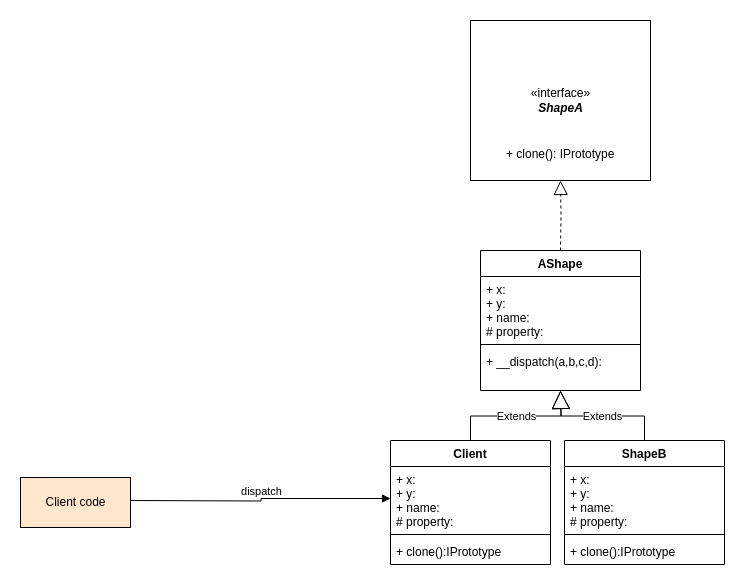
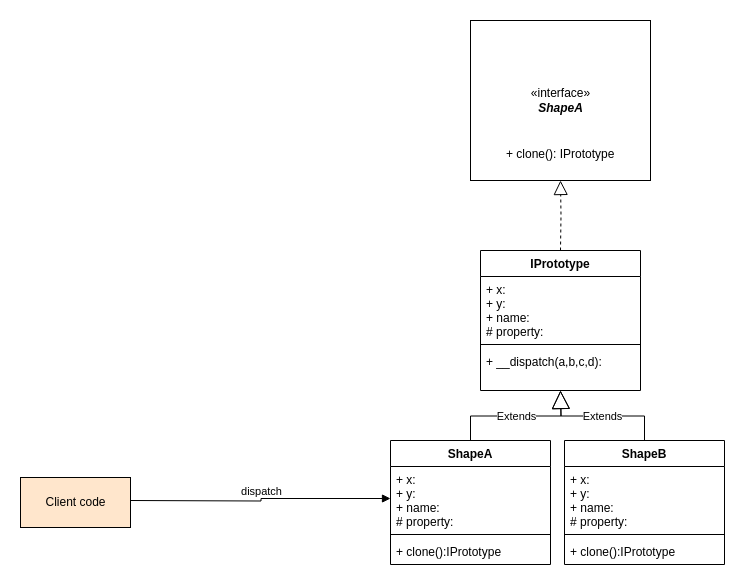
node "AShape": label "AShape" -> "IPrototype"
node "Client": label "Client" -> "ShapeA"
